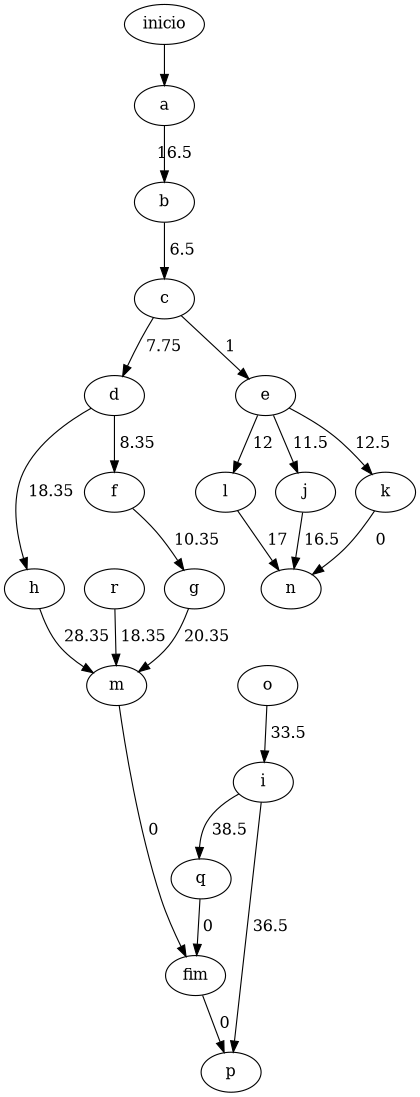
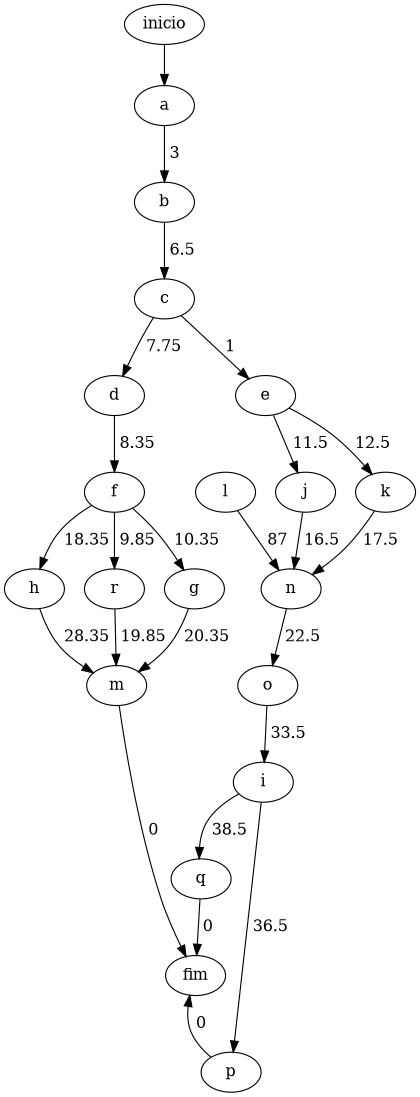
edge "a" -> "b": label " 16.5" -> " 3"
edge "e" -> "l": removed, label "12"
edge "d" -> "h": now "f" -> "h"
edge "f" -> "r": added, label "9.85"
edge "l" -> "n": label " 17" -> " 87"
edge "k" -> "n": label " 0" -> " 17.5"
edge "n" -> "o": added, label "22.5"
edge "r" -> "m": label " 18.35" -> " 19.85"
edge "fim" -> "p": reversed
